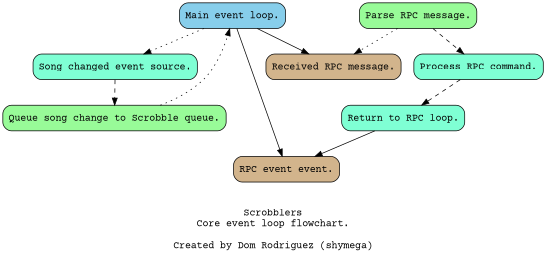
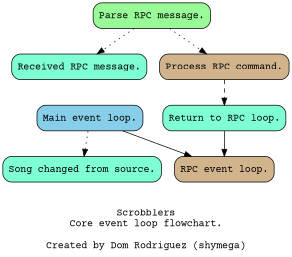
edge "Parse RPC message." -> "Process RPC command.": style dashed -> dotted
edge "Main event loop." -> "Received RPC message.": removed
node "Song changed event source.": label "Song changed event source." -> "Song changed from source."
node "Received RPC message.": fillcolor tan -> aquamarine
node "Process RPC command.": fillcolor aquamarine -> tan
node "Queue song change to Scrobble queue.": removed
node "RPC event event.": label "RPC event event." -> "RPC event loop."
